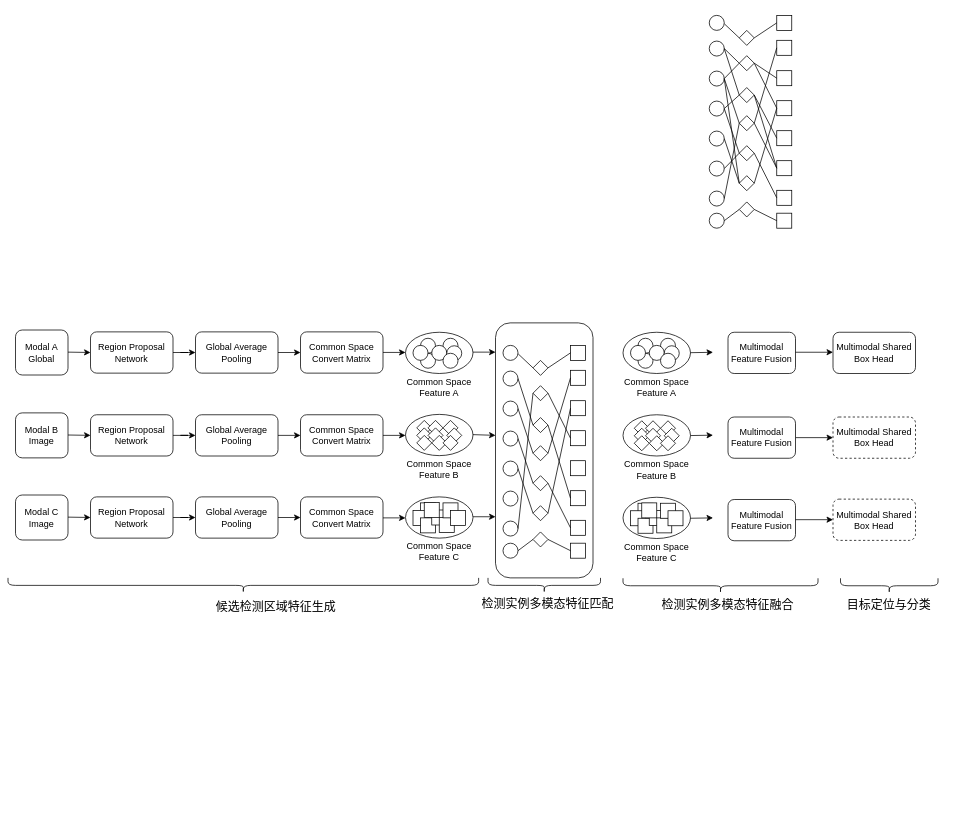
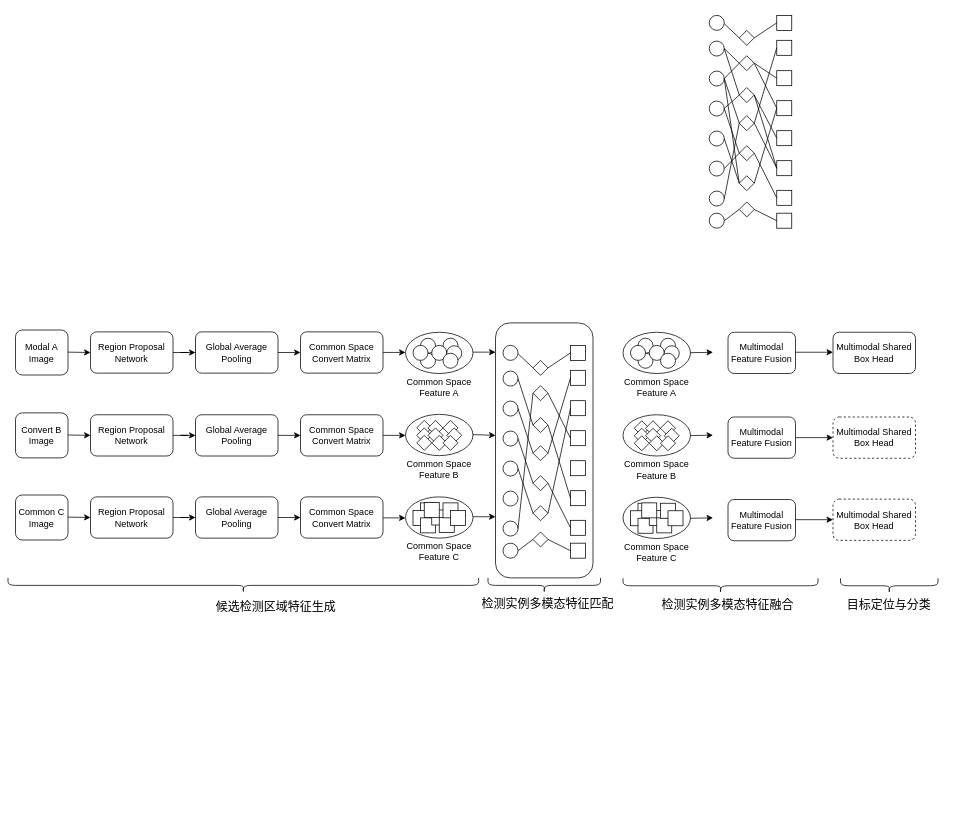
node "Modal A Global": label "Modal A Global" -> "Modal A Image"
node "Modal B Image": label "Modal B Image" -> "Convert B Image"
node "Modal C Image": label "Modal C Image" -> "Common C Image"
